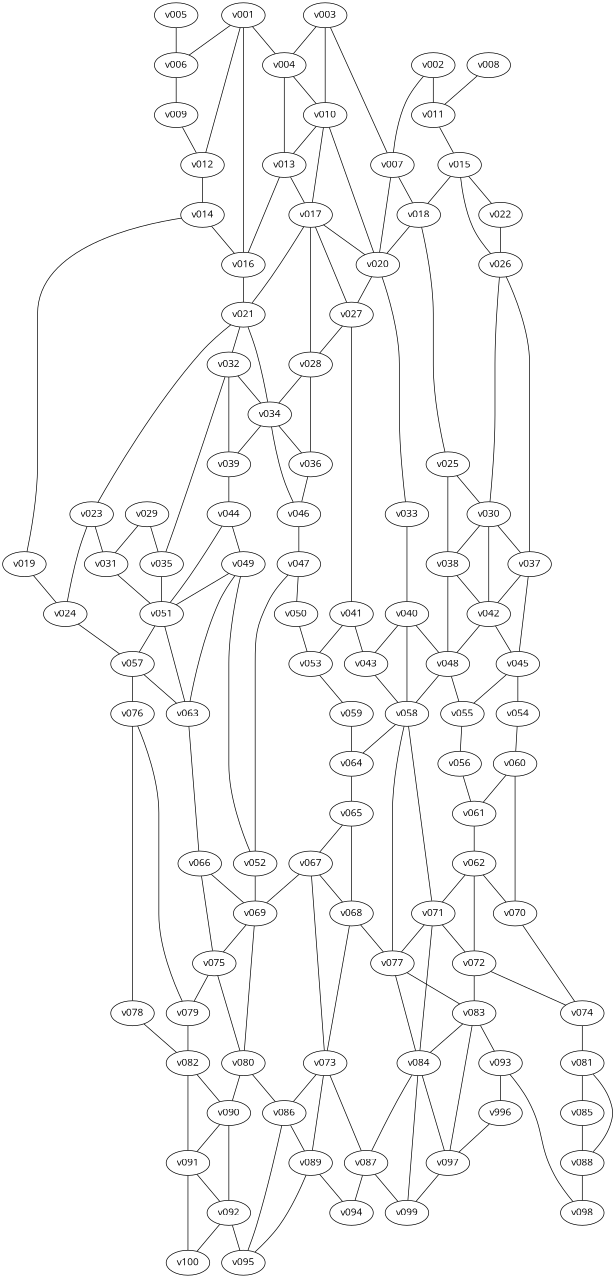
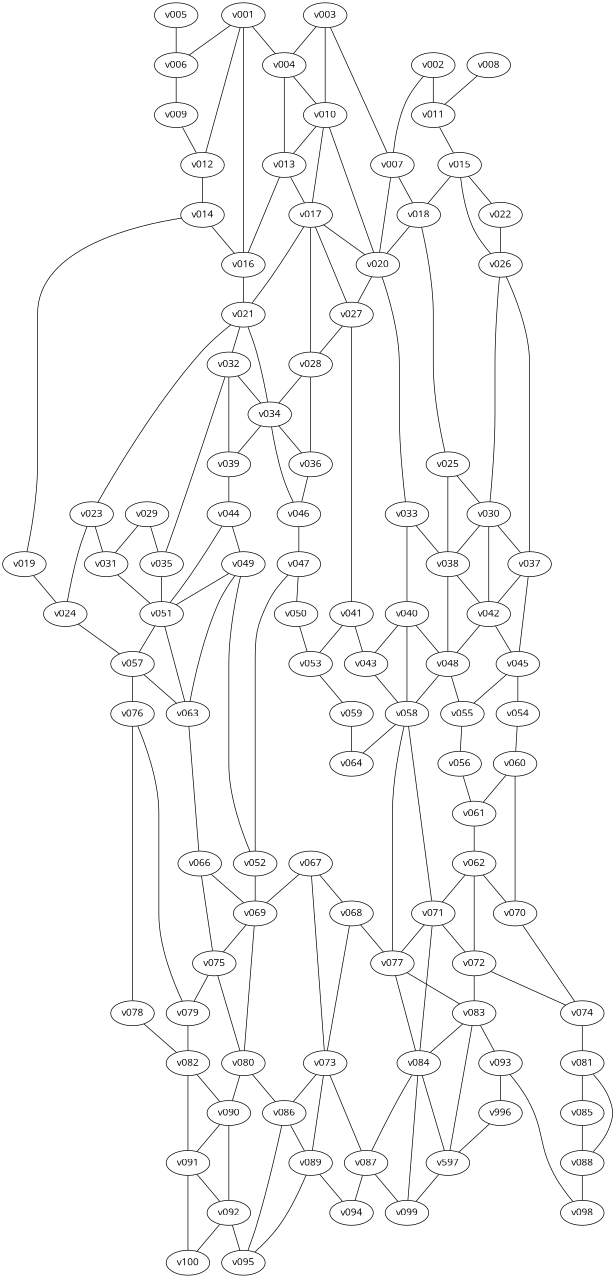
edge "v033" -- "v038": added
node "v065": removed
node "v097": label "v097" -> "v597"
